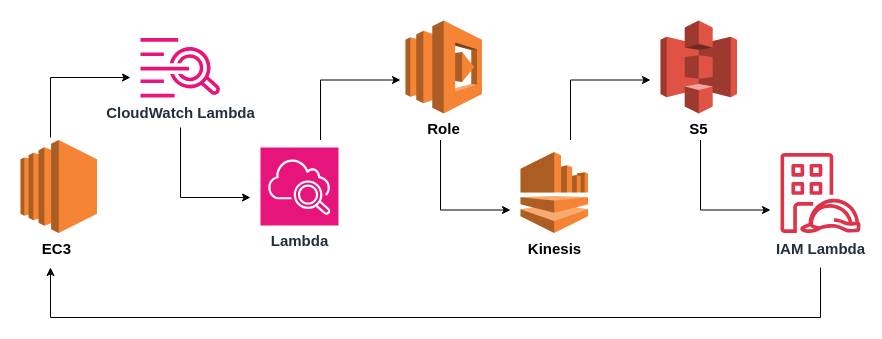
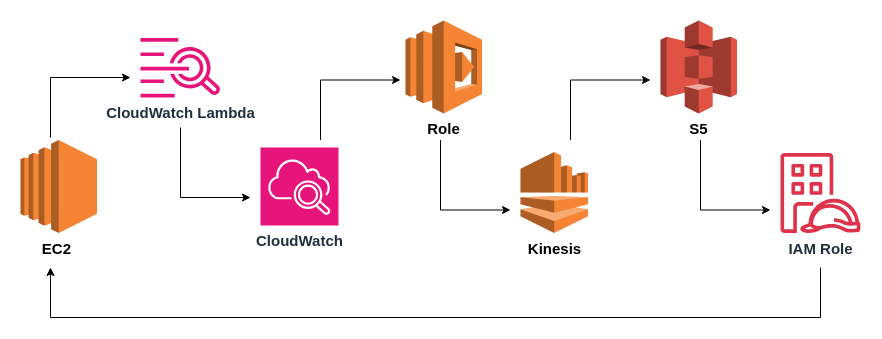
node "Lambda": label "Lambda" -> "CloudWatch"
node "IAM Lambda": label "IAM Lambda" -> "IAM Role"
node "EC3": label "EC3" -> "EC2"
